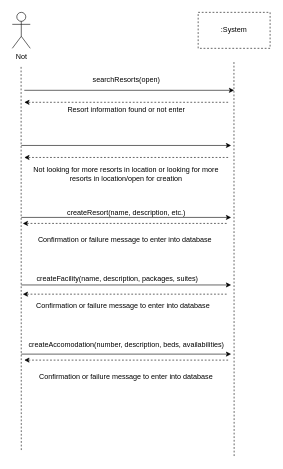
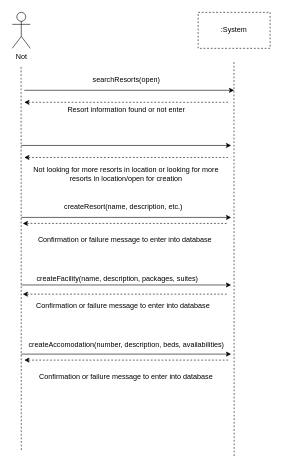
node "createResort(name, description, etc.)": moved (126, 213) -> (123, 207)
